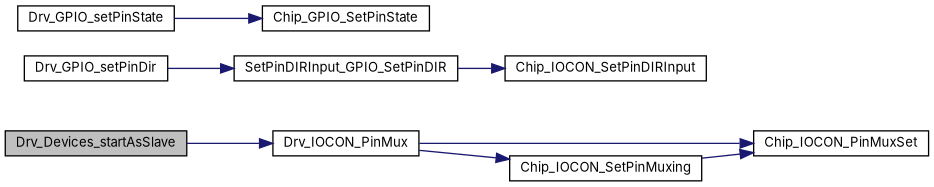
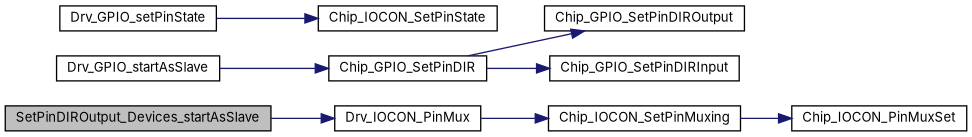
node "Chip_GPIO_SetPinState": label "Chip_GPIO_SetPinState" -> "Chip_IOCON_SetPinState"
node "Chip_GPIO_SetPinDIROutput": added
node "Drv_GPIO_setPinDir": label "Drv_GPIO_setPinDir" -> "Drv_GPIO_startAsSlave"
node "SetPinDIRInput_GPIO_SetPinDIR": label "SetPinDIRInput_GPIO_SetPinDIR" -> "Chip_GPIO_SetPinDIR"
node "Chip_IOCON_SetPinDIRInput": label "Chip_IOCON_SetPinDIRInput" -> "Chip_GPIO_SetPinDIRInput"
node "Drv_Devices_startAsSlave": label "Drv_Devices_startAsSlave" -> "SetPinDIROutput_Devices_startAsSlave"
edge "Drv_IOCON_PinMux" -> "Chip_IOCON_PinMuxSet": removed
